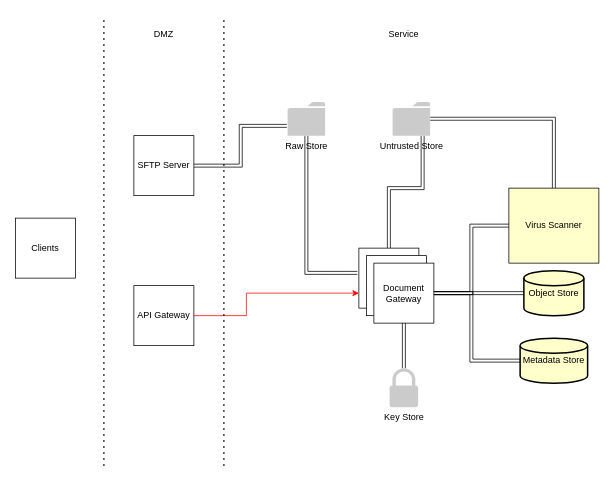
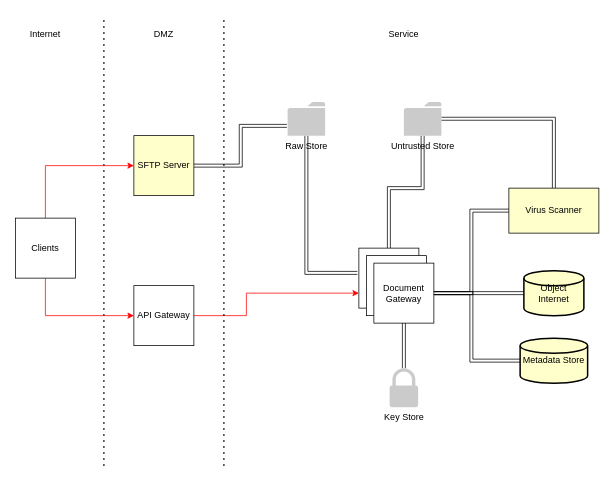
node "Internet": added
node "Untrusted Store": moved (411, 119) -> (423, 119)
edge "Clients" -> "SFTP Server": added
node "SFTP Server": fillcolor #ffffff -> #ffffcc
node "Virus Scanner": size 90x75 -> 90x45
node "Object Store": label "Object Store" -> "Object Internet"
edge "Clients" -> "API Gateway": added
